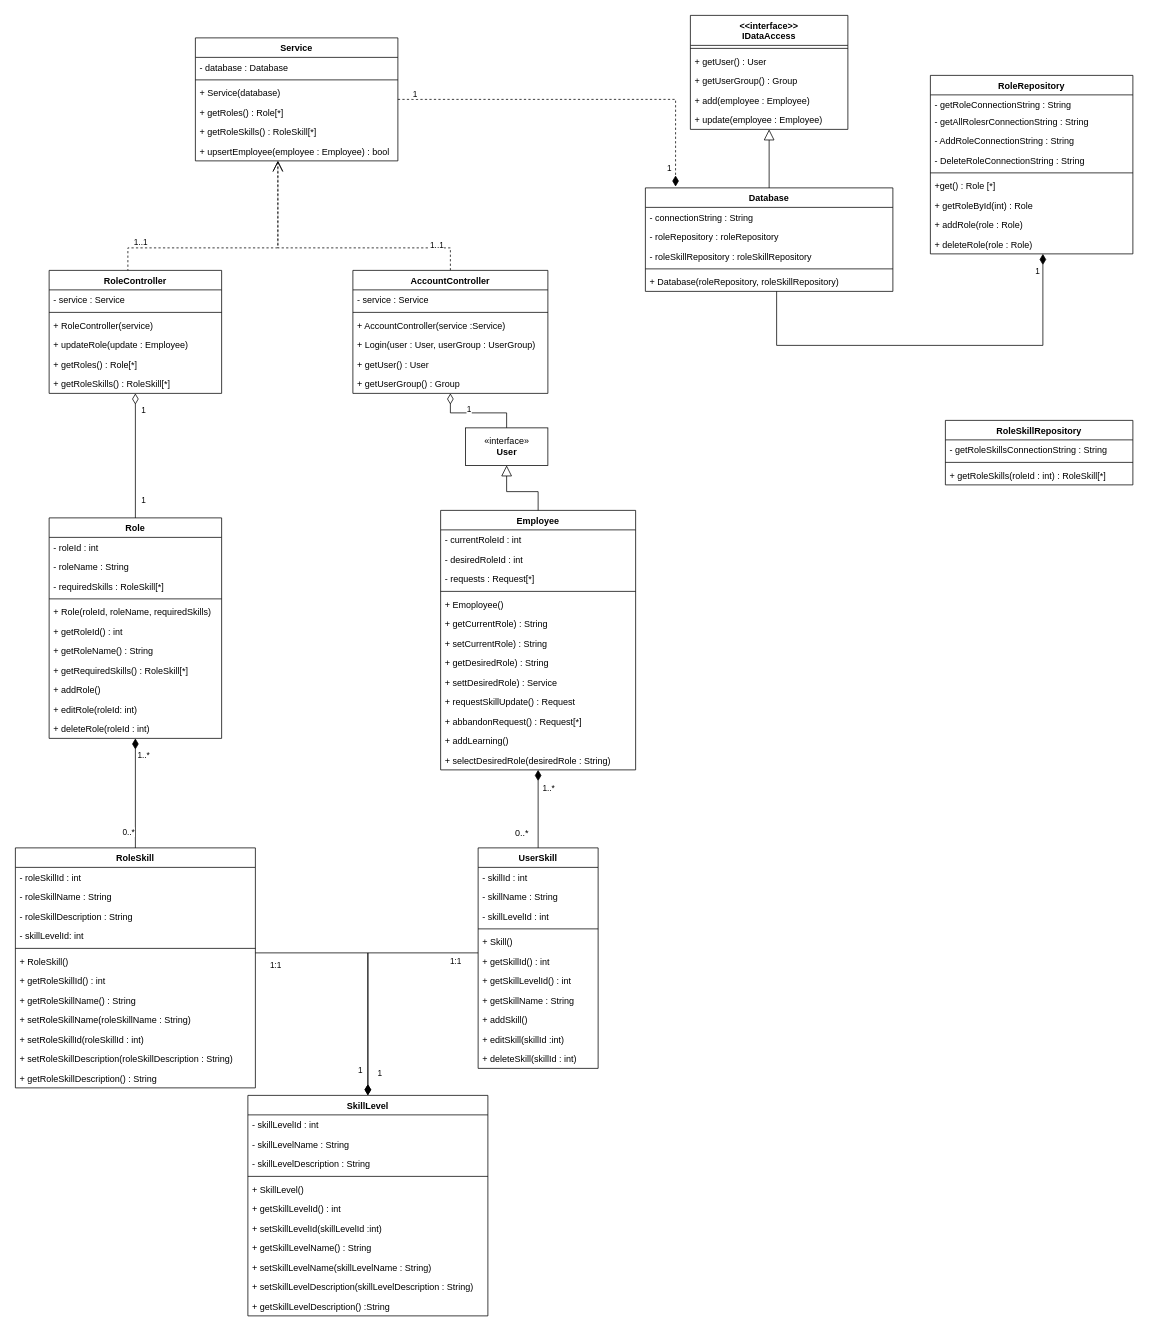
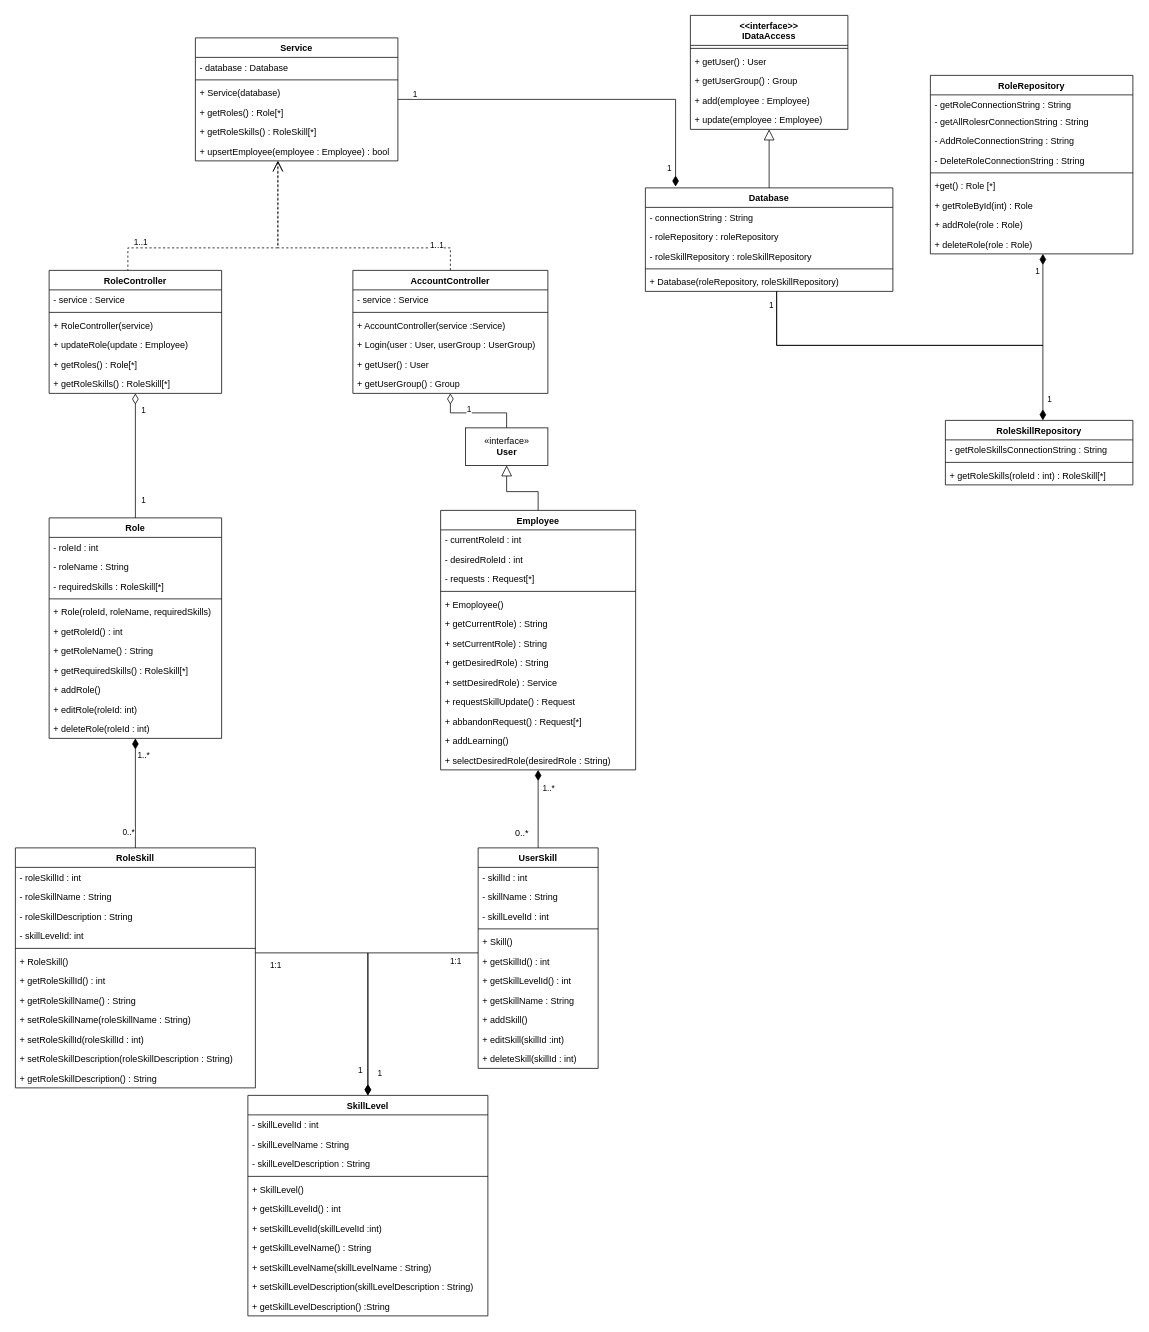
edge "Service" -> "Database": style dashed -> solid
edge "Database" -> "RoleSkillRepository": added, labels "1", "1"
